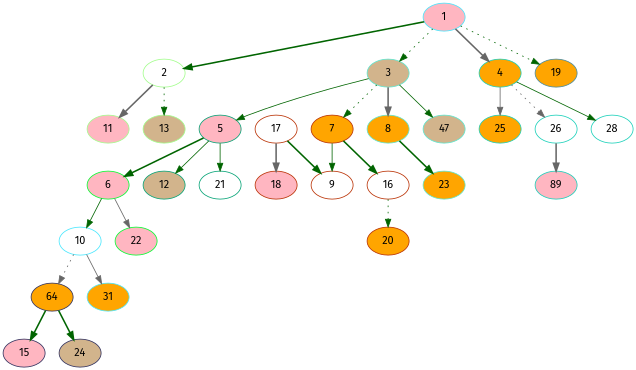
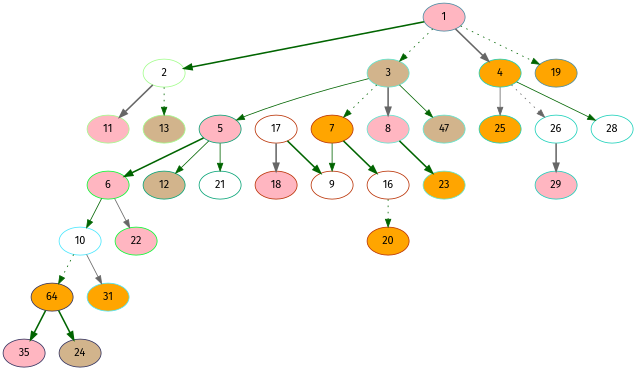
node "1": color #45e6fd -> #458aa1
node "8": fillcolor orange -> lightpink
node "89": label "89" -> "29"
edge "10" -> "64": color gray40 -> darkgreen
node "15": label "15" -> "35"
